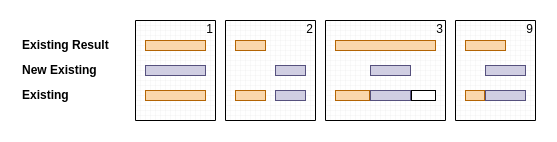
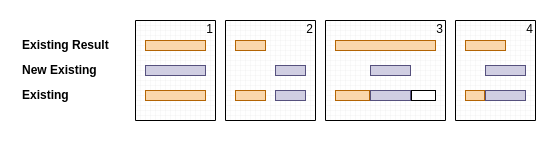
node "9": label "9" -> "4"
